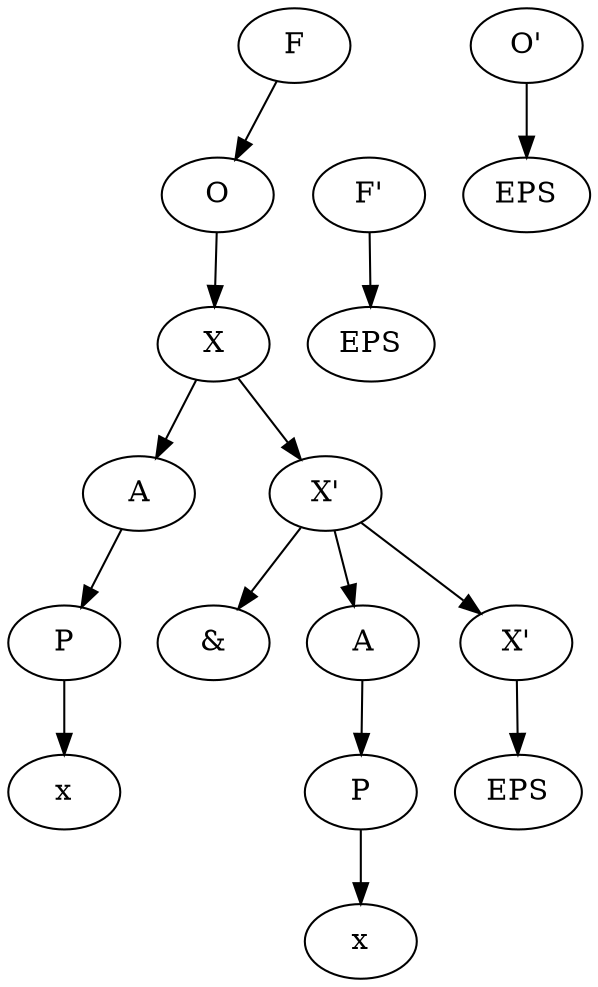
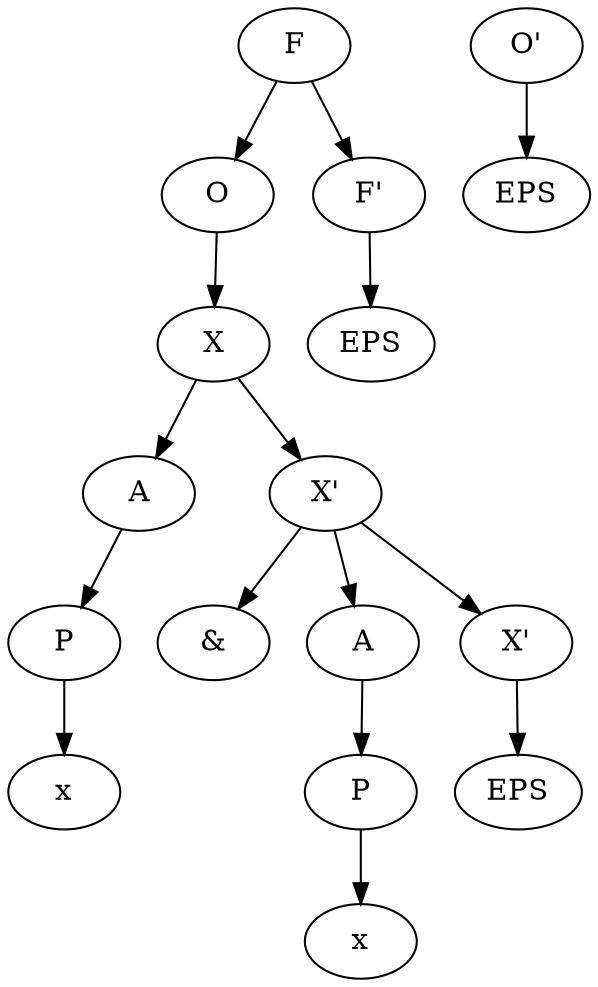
edge "F" -> "F'": added
